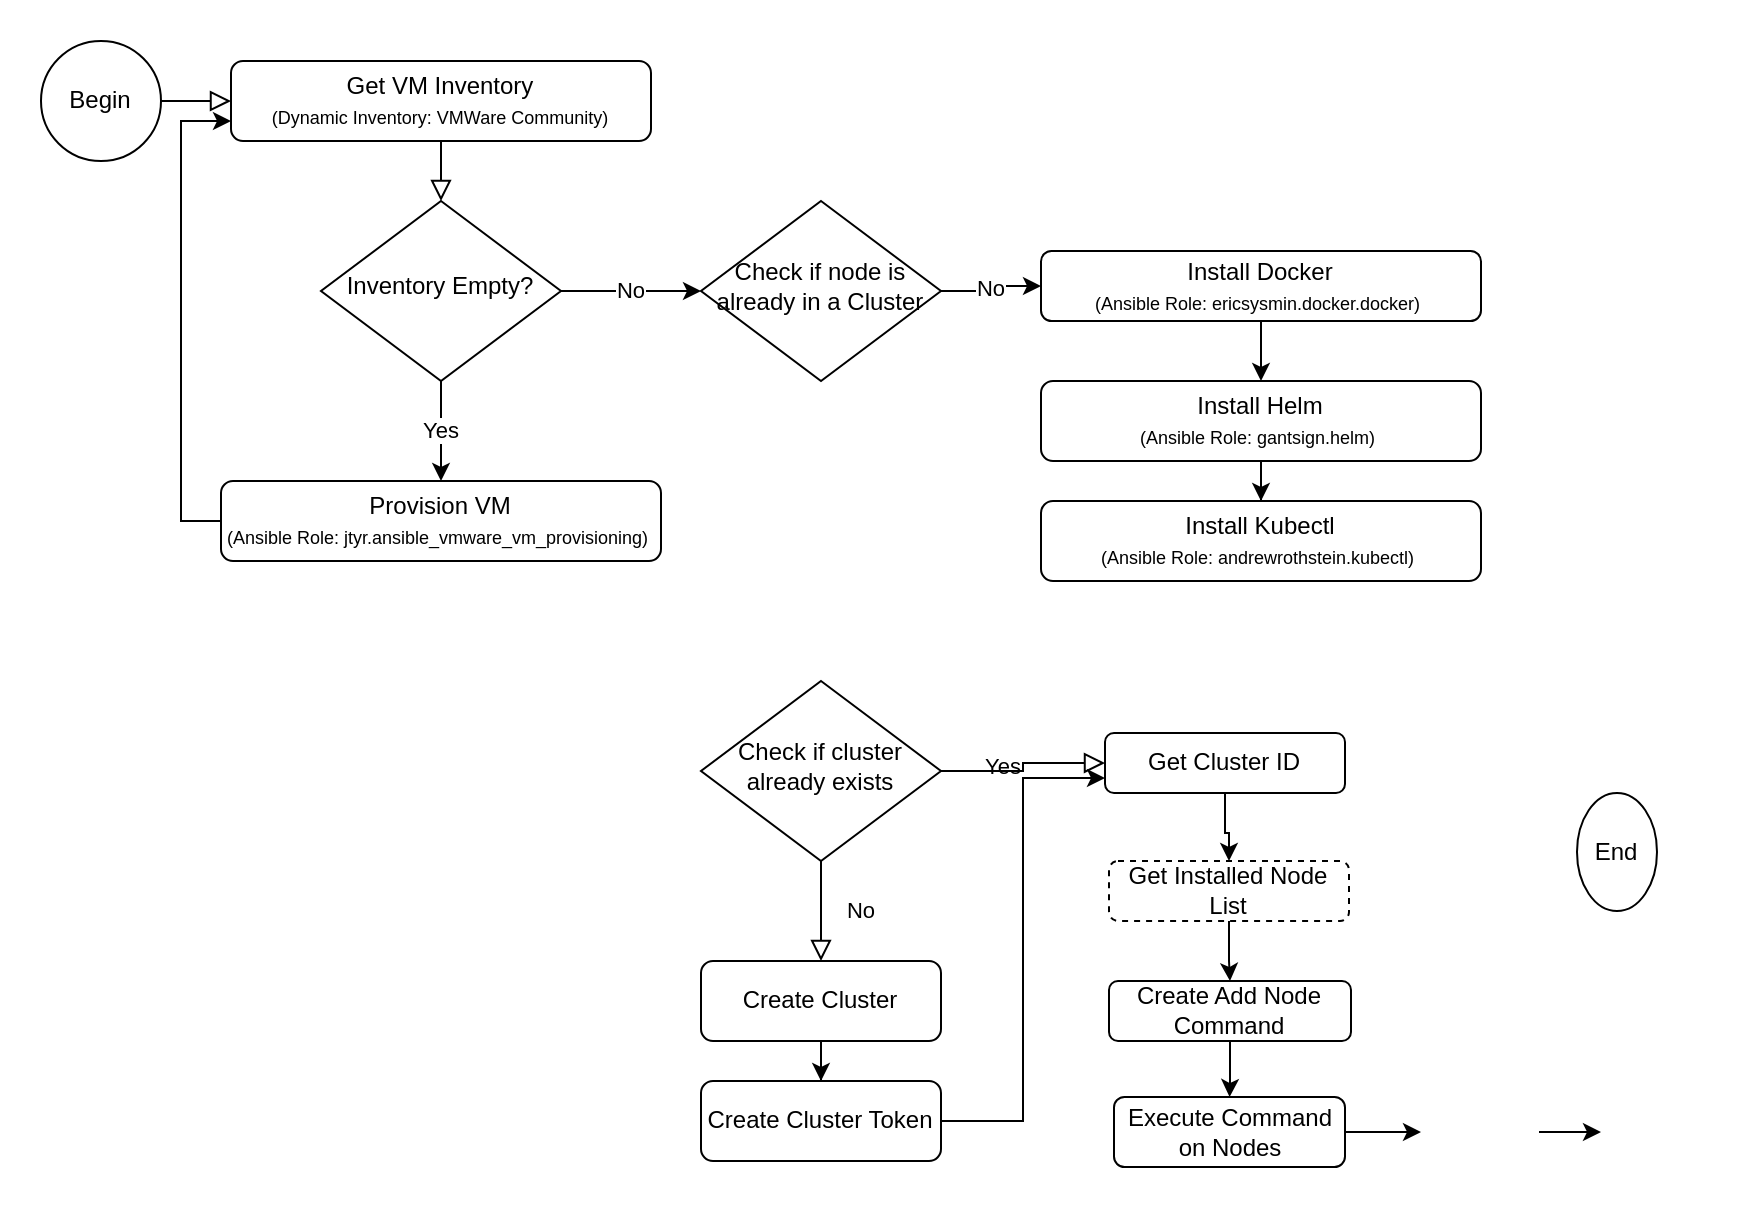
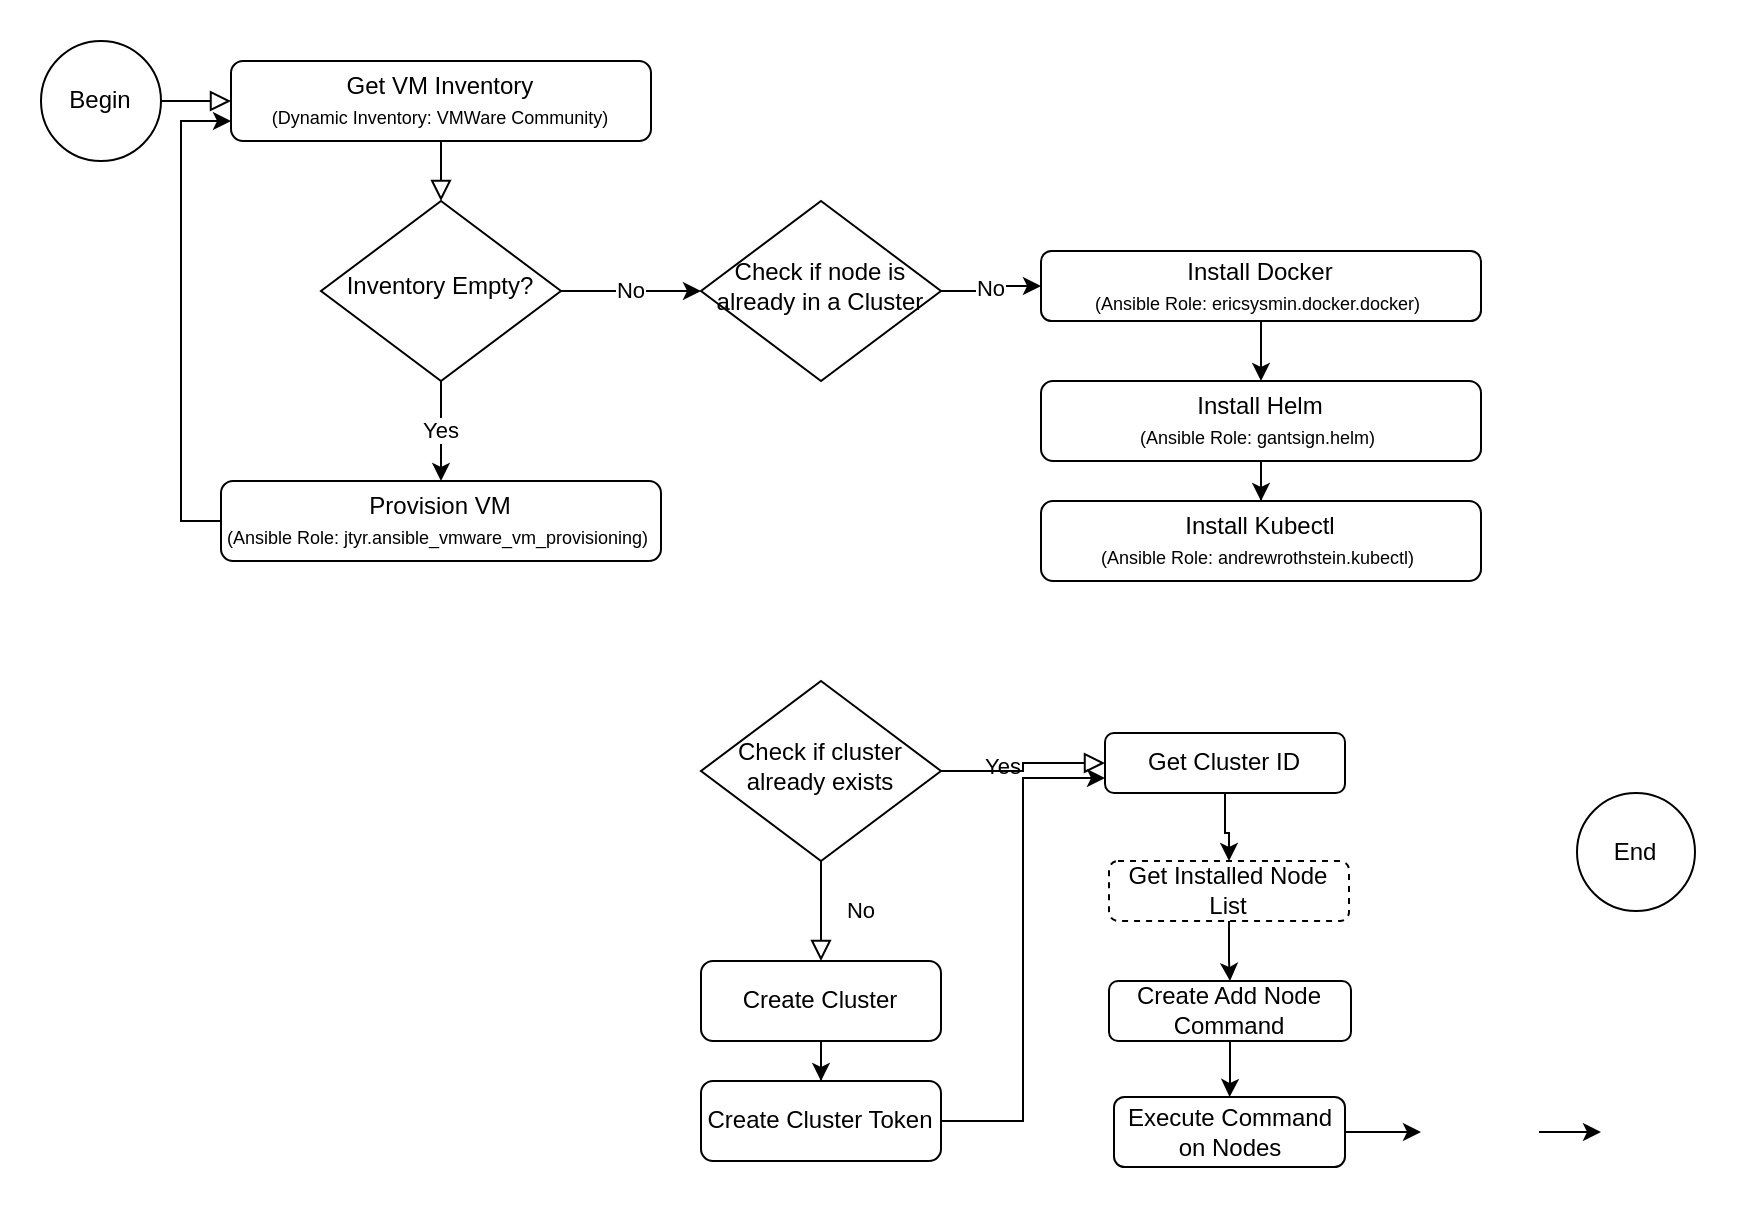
node "End": size 80x118 -> 118x118
